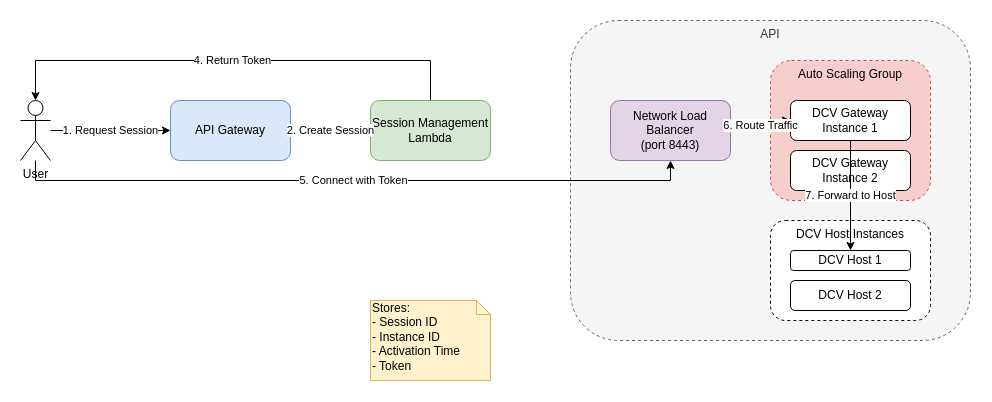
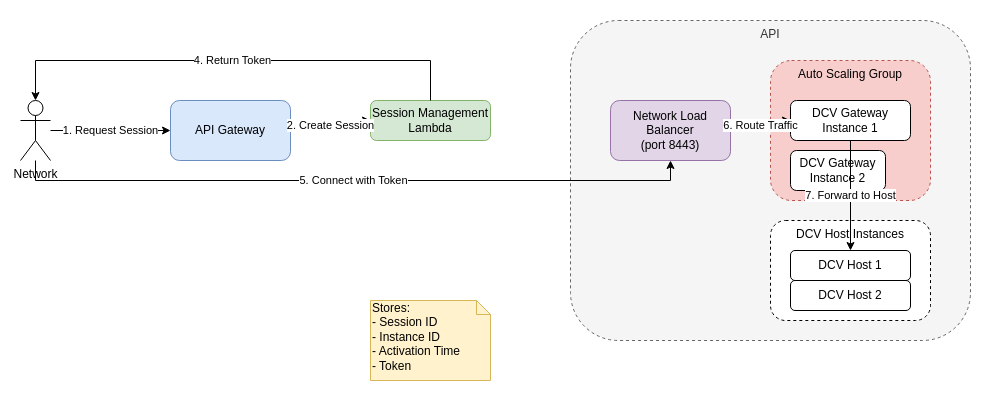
node "Session Management Lambda": size 120x60 -> 120x40
node "DCV Gateway Instance 2": size 120x40 -> 95x40
node "User": label "User" -> "Network"
node "DCV Host 1": size 120x20 -> 120x30
